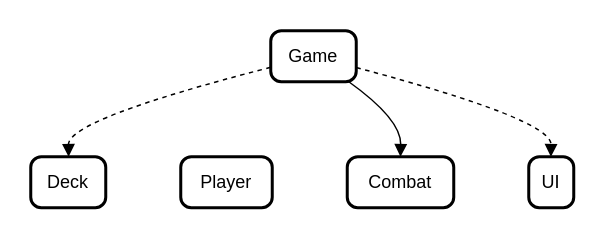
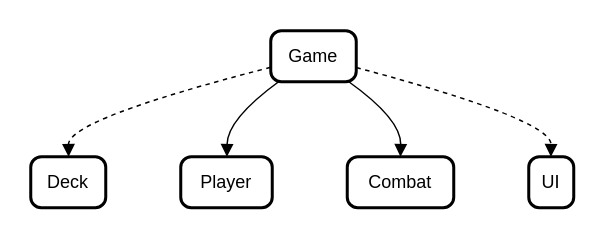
edge "Game" -> "Player": added
